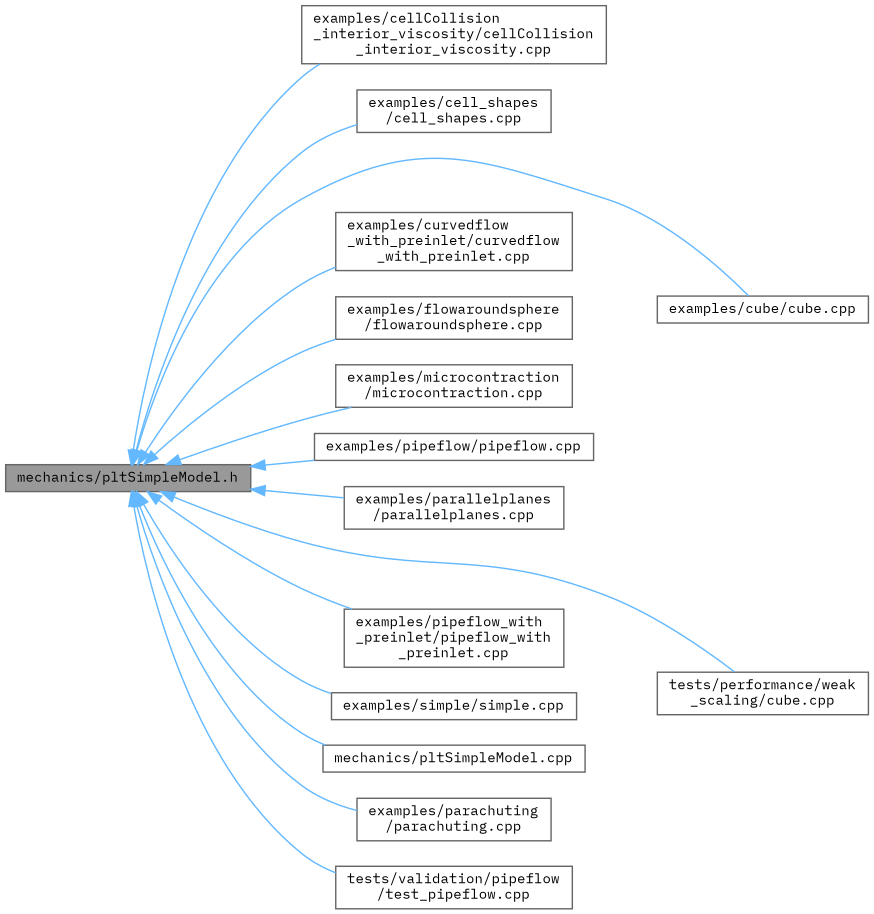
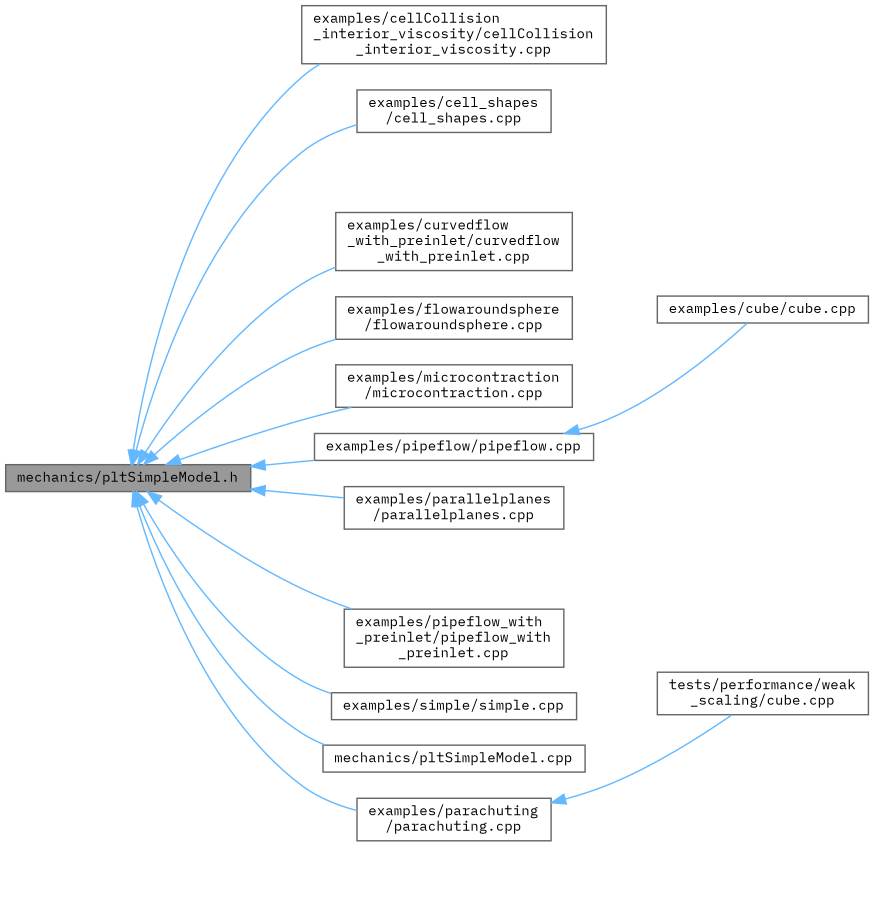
edge "examples/cube/cube.cpp" -> "mechanics/pltSimpleModel.h": now "examples/cube/cube.cpp" -> "examples/pipeflow/pipeflow.cpp"
edge "tests/performance/weak _scaling/cube.cpp" -> "mechanics/pltSimpleModel.h": now "tests/performance/weak _scaling/cube.cpp" -> "examples/parachuting /parachuting.cpp"
node "tests/validation/pipeflow /test_pipeflow.cpp": removed
